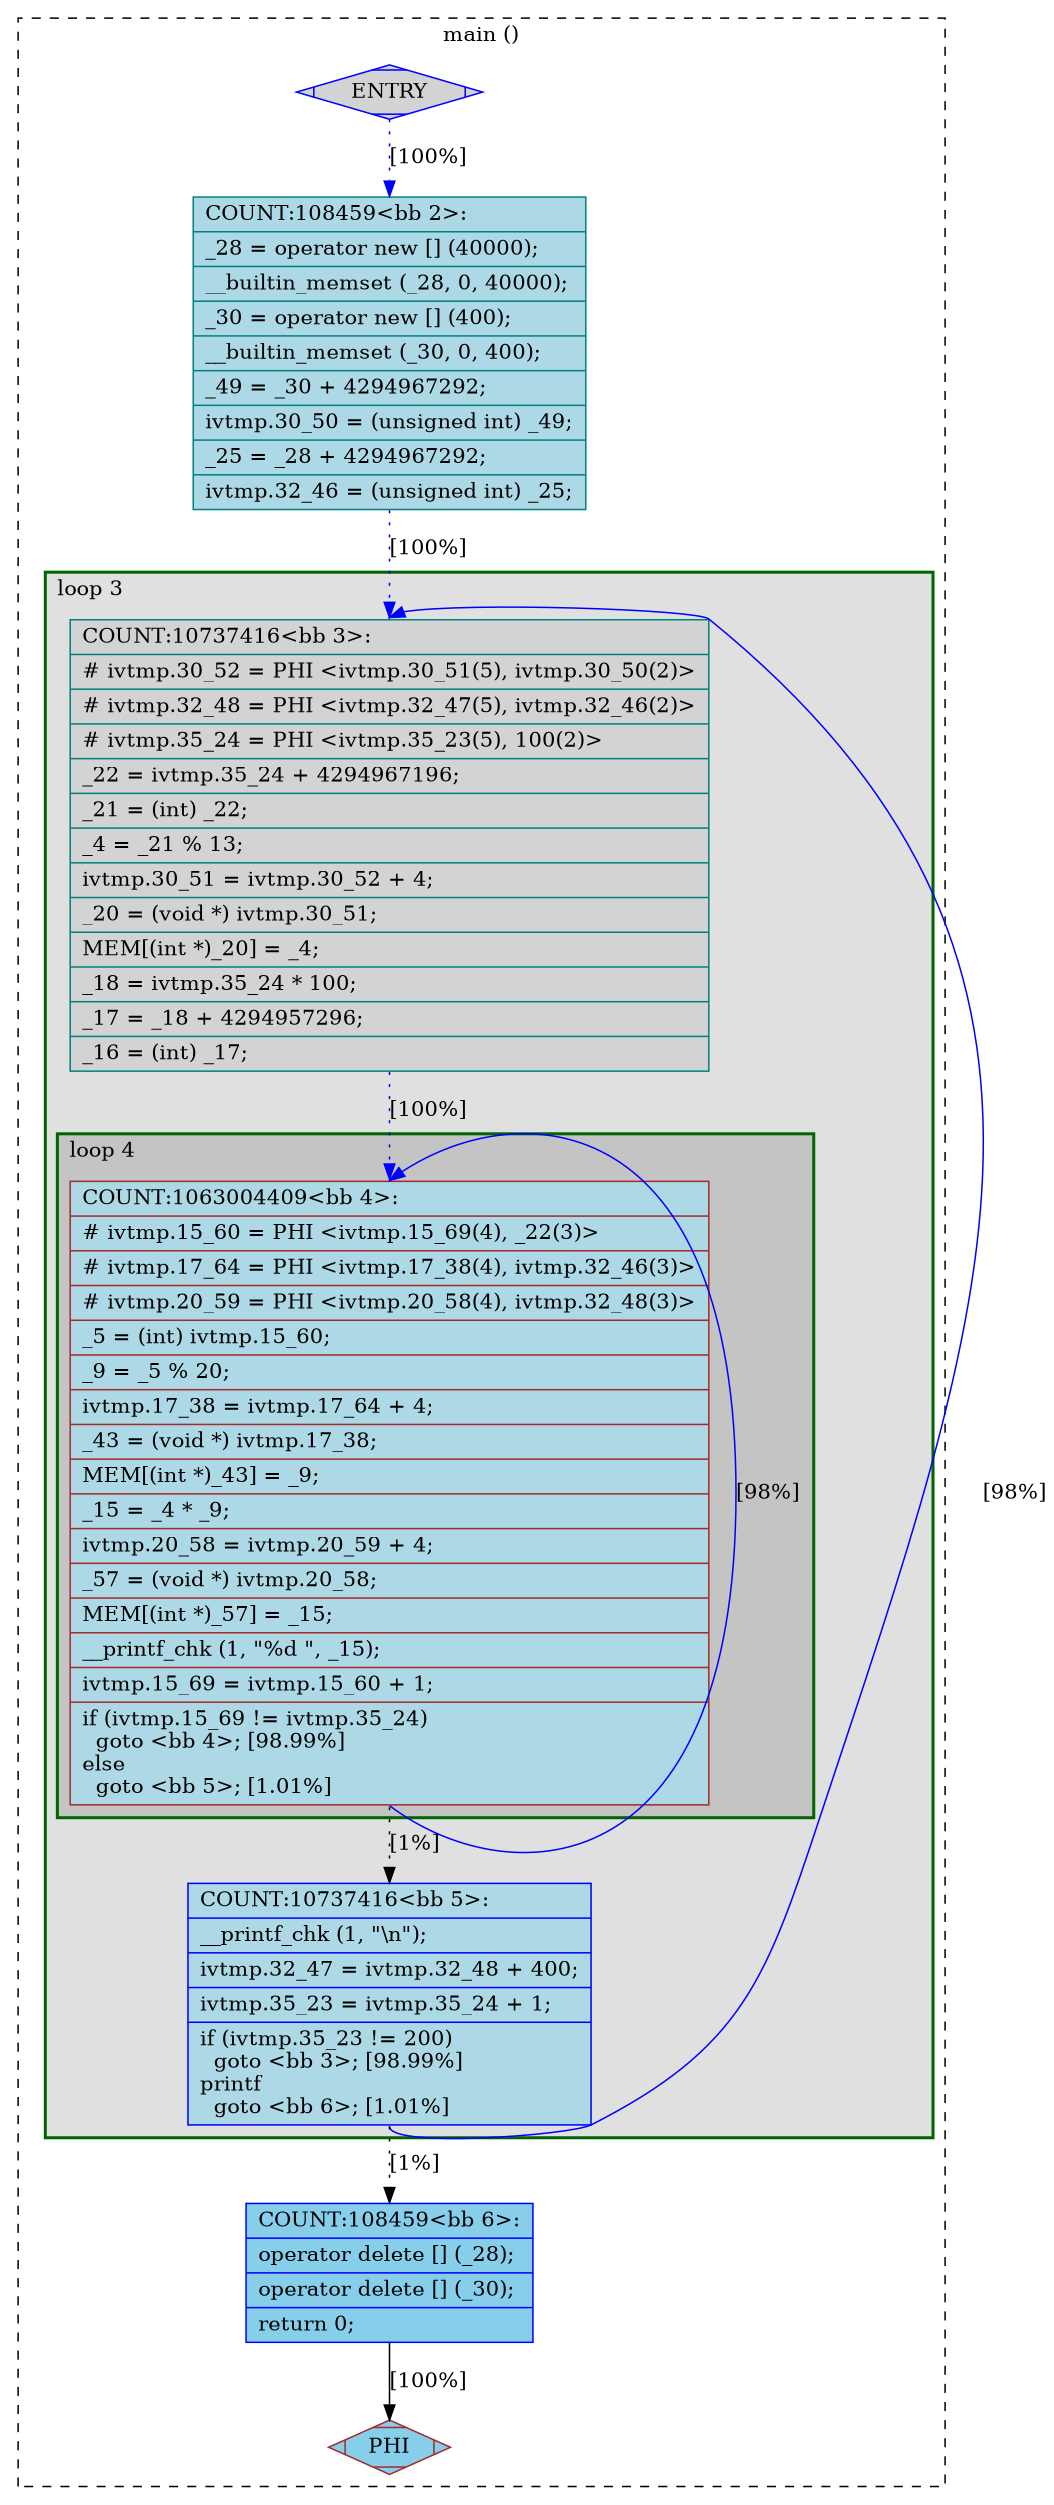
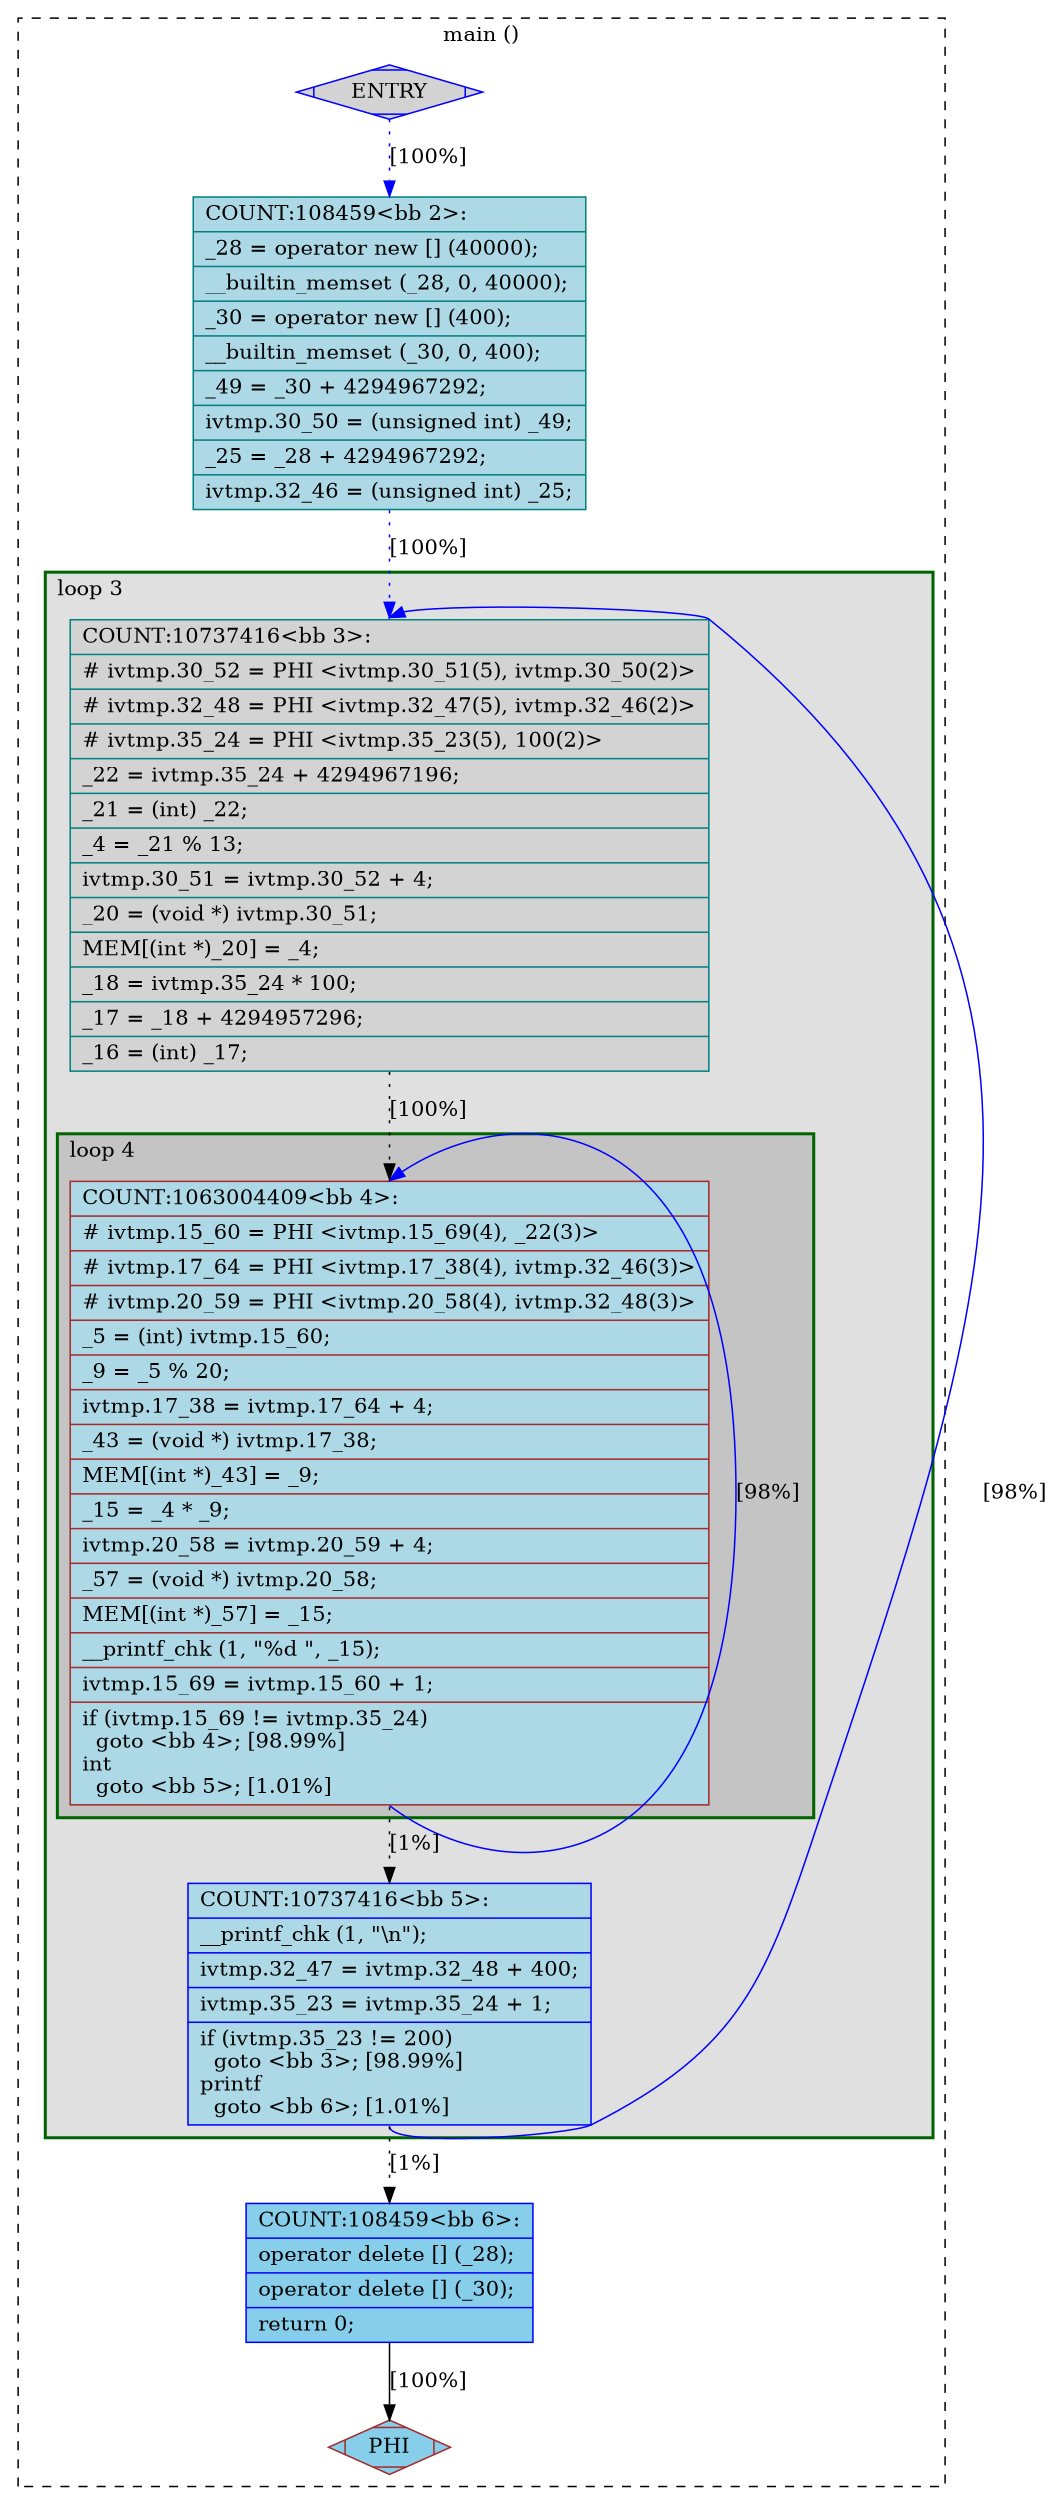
edge "COUNT:10737416<bb 3>:" -> "COUNT:1063004409<bb 4>:": color blue -> black
node "COUNT:1063004409<bb 4>:": text "else" -> "int"
